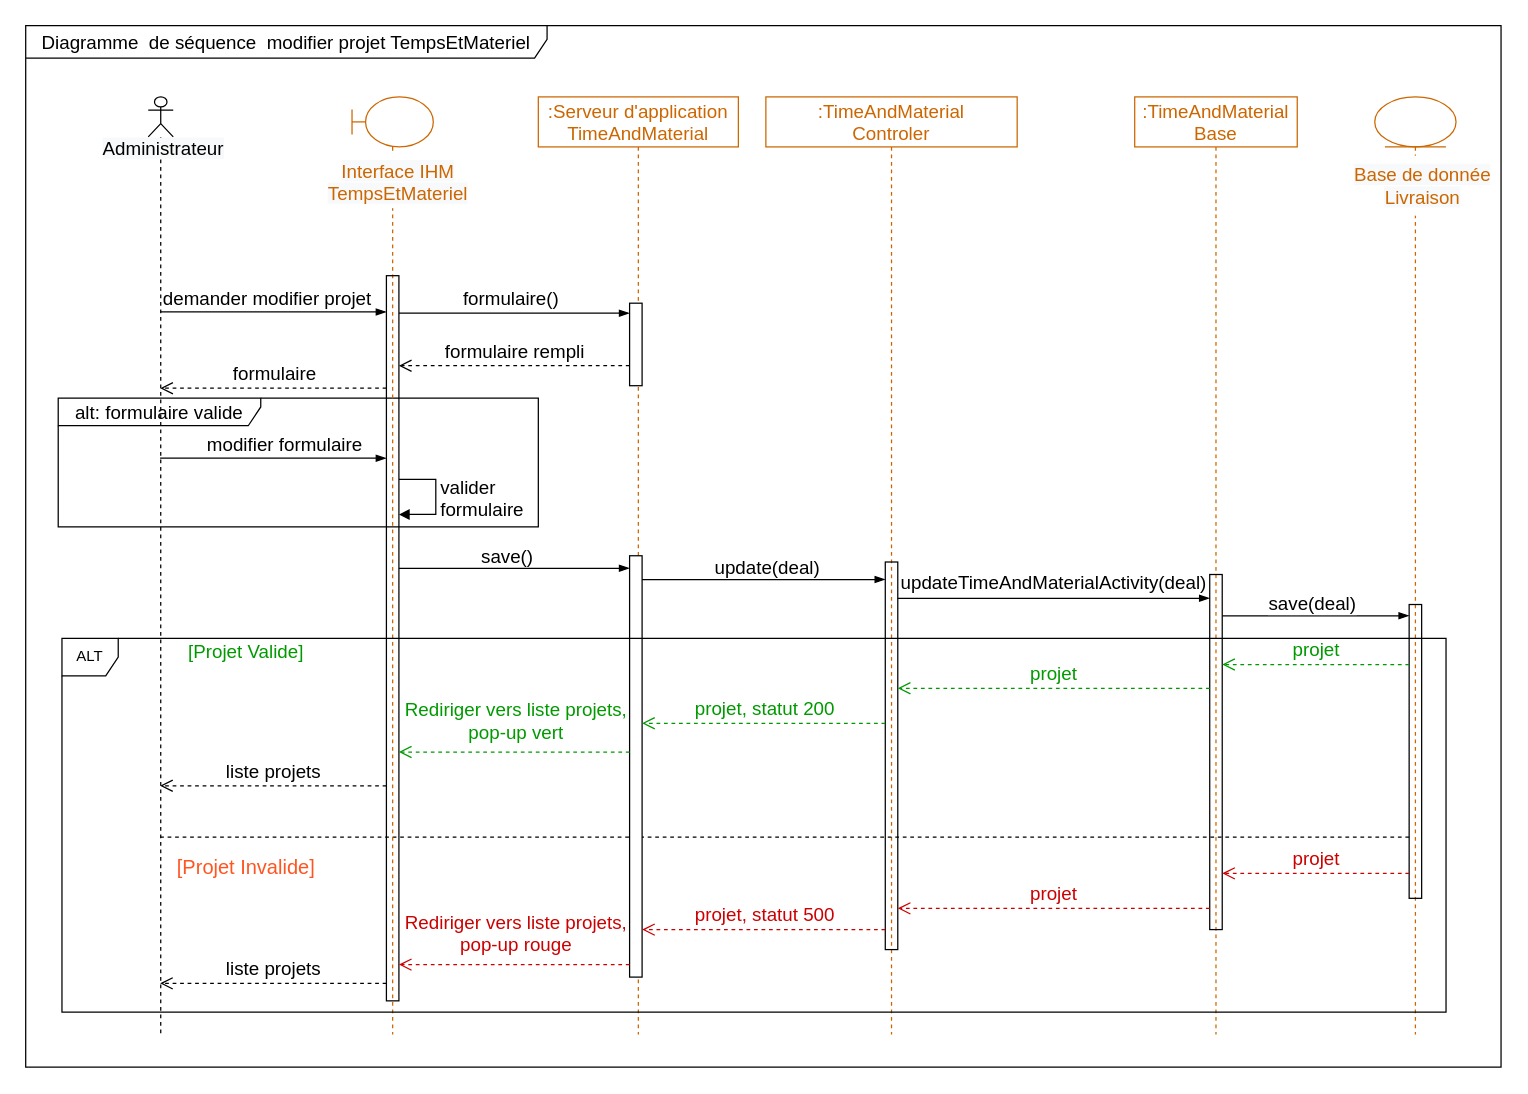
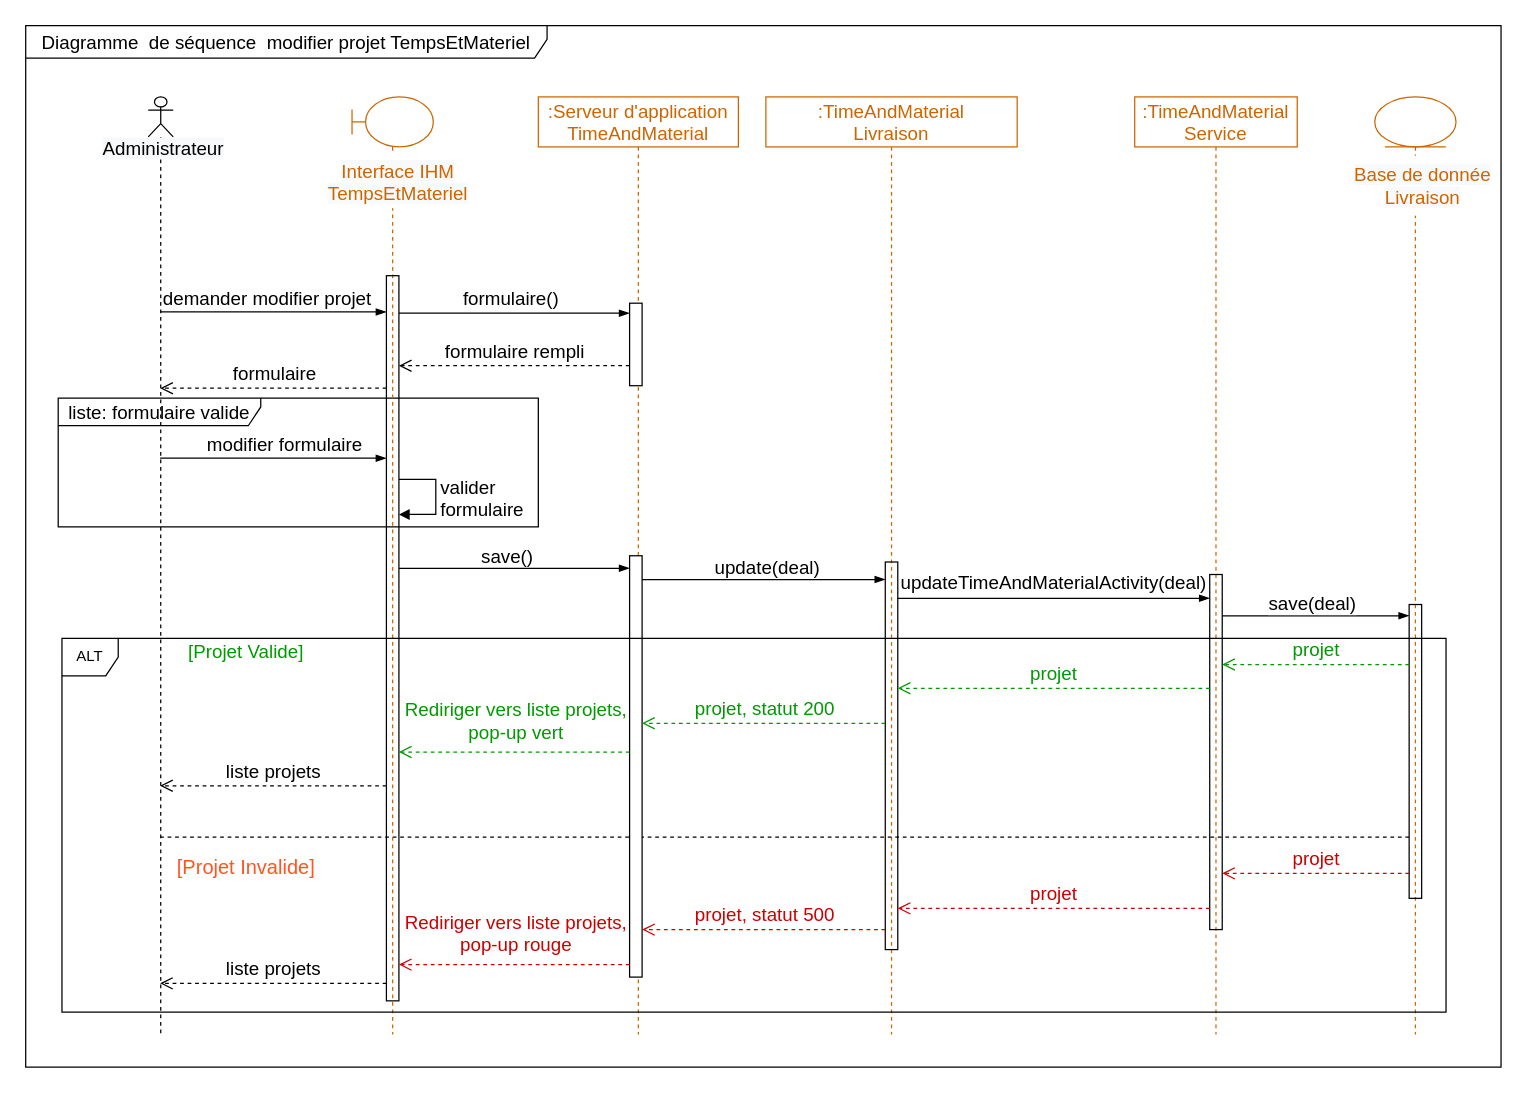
node ":TimeAndMaterial Controler": label ":TimeAndMaterial Controler" -> ":TimeAndMaterial Livraison"
node ":TimeAndMaterial Base": label ":TimeAndMaterial Base" -> ":TimeAndMaterial Service"
node "alt: formulaire valide": label "alt: formulaire valide" -> "liste: formulaire valide"
